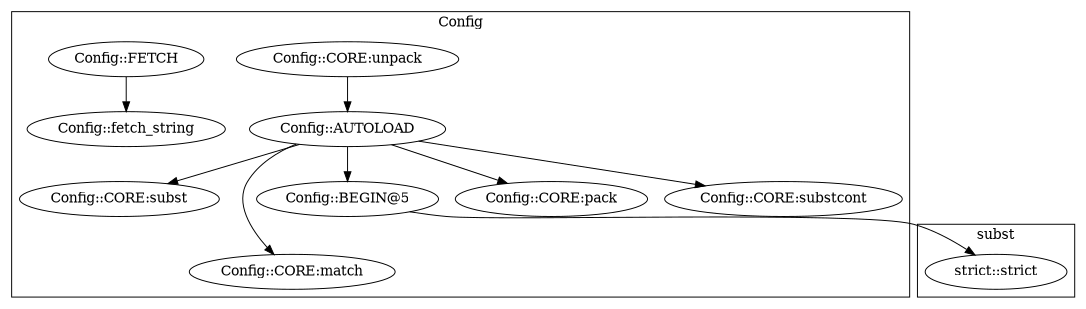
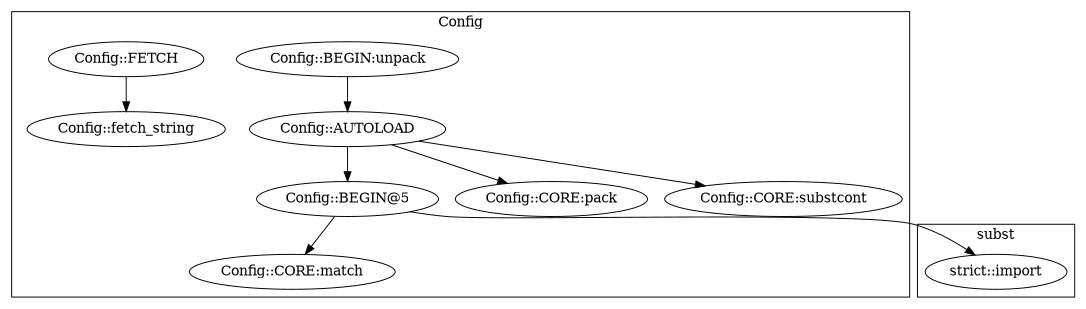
node "Config::CORE:unpack": label "Config::CORE:unpack" -> "Config::BEGIN:unpack"
edge "Config::AUTOLOAD" -> "Config::CORE:match": now "Config::BEGIN@5" -> "Config::CORE:match"
node "Config::CORE:subst": removed
node "strict::strict": label "strict::strict" -> "strict::import"
